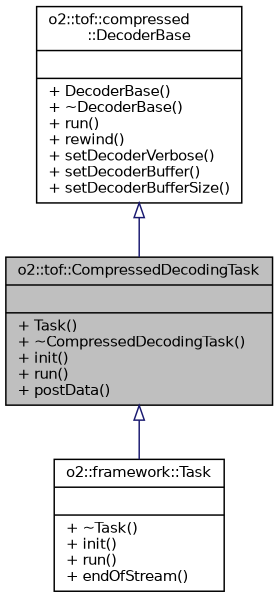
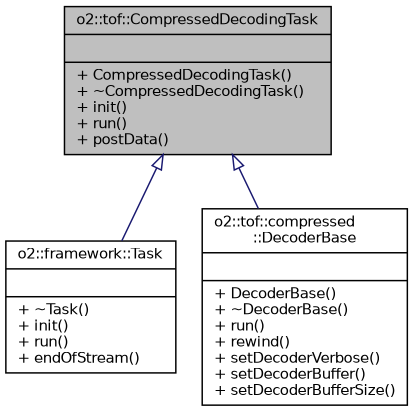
edge "o2::tof::CompressedDecodingTask" -> "o2::tof::compressed": reversed
node "o2::tof::CompressedDecodingTask": text "+ Task()" -> "+ CompressedDecodingTask()"
